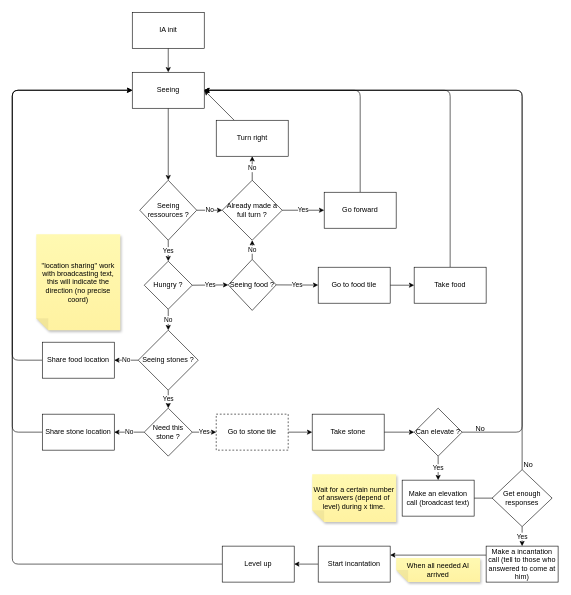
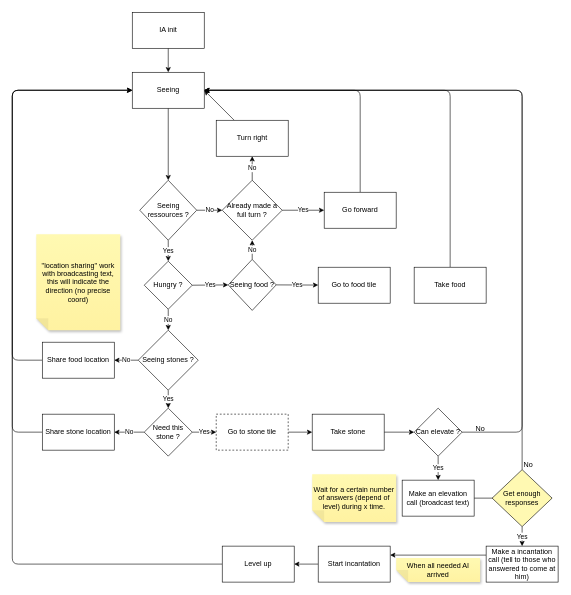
edge "Go to food tile" -> "Take food": removed
node "Get enough responses": fillcolor #ffffff -> #fff9b2
